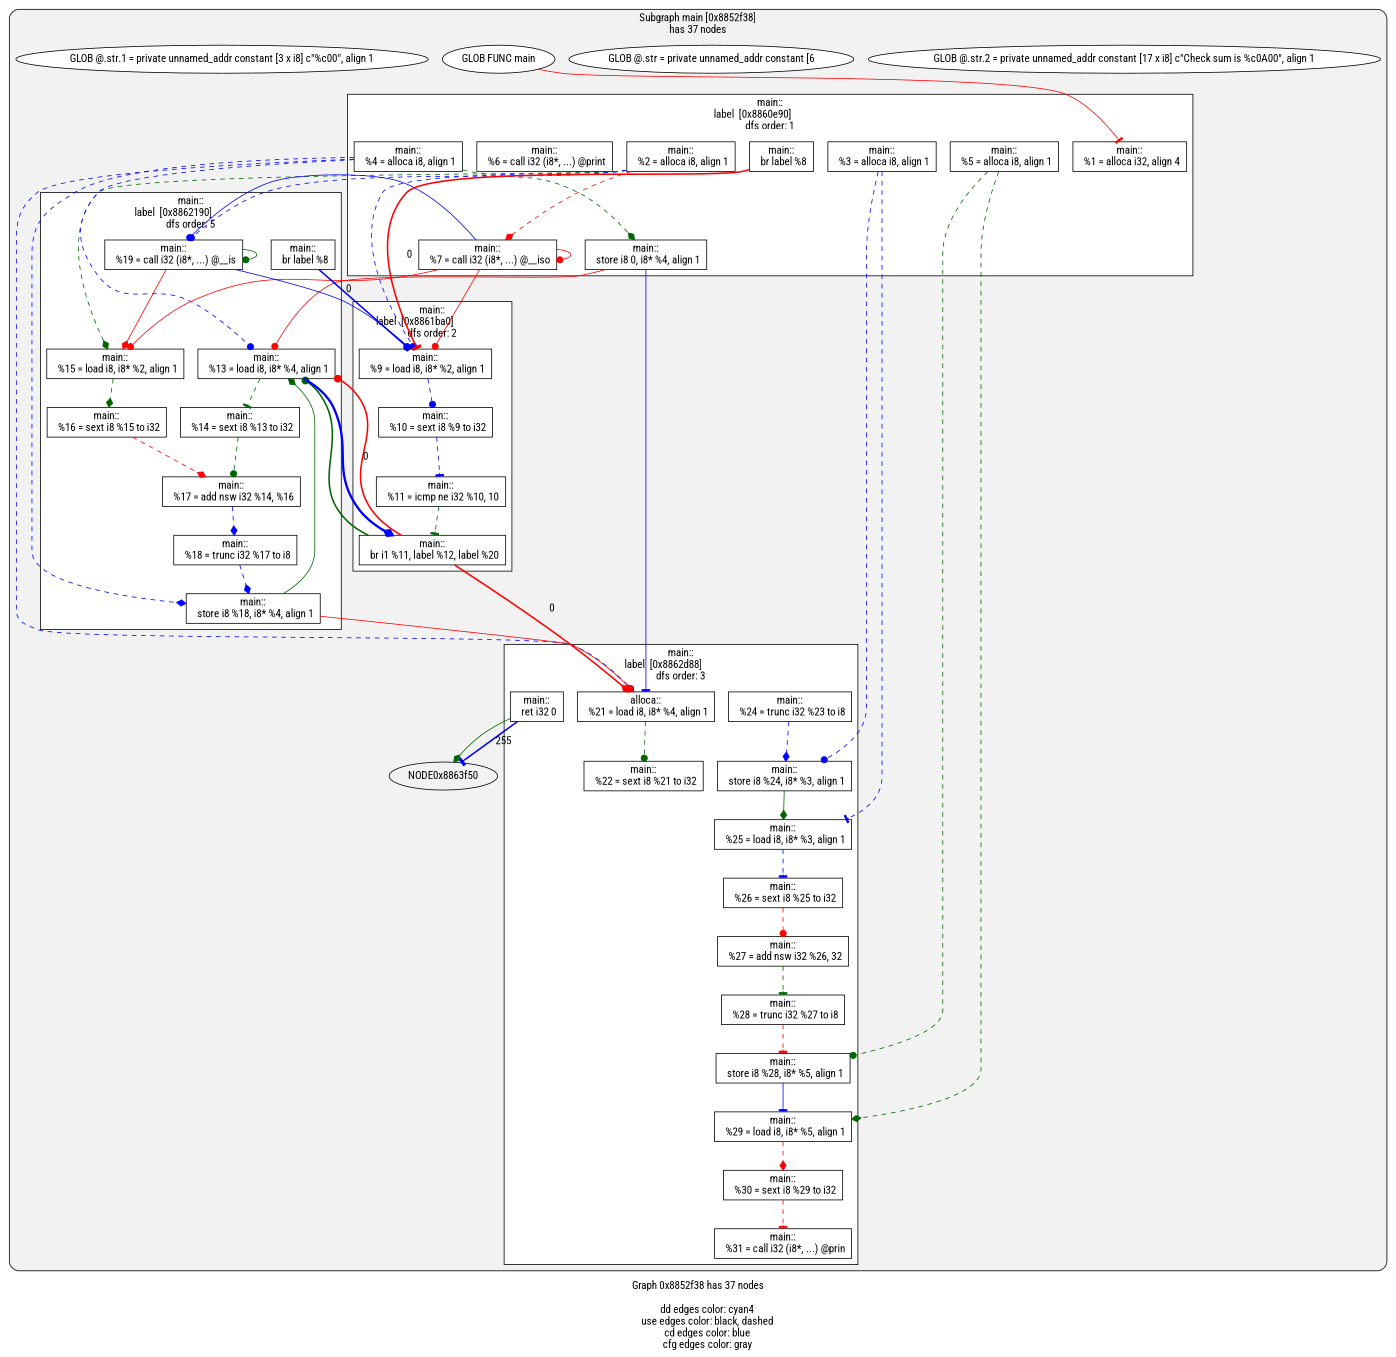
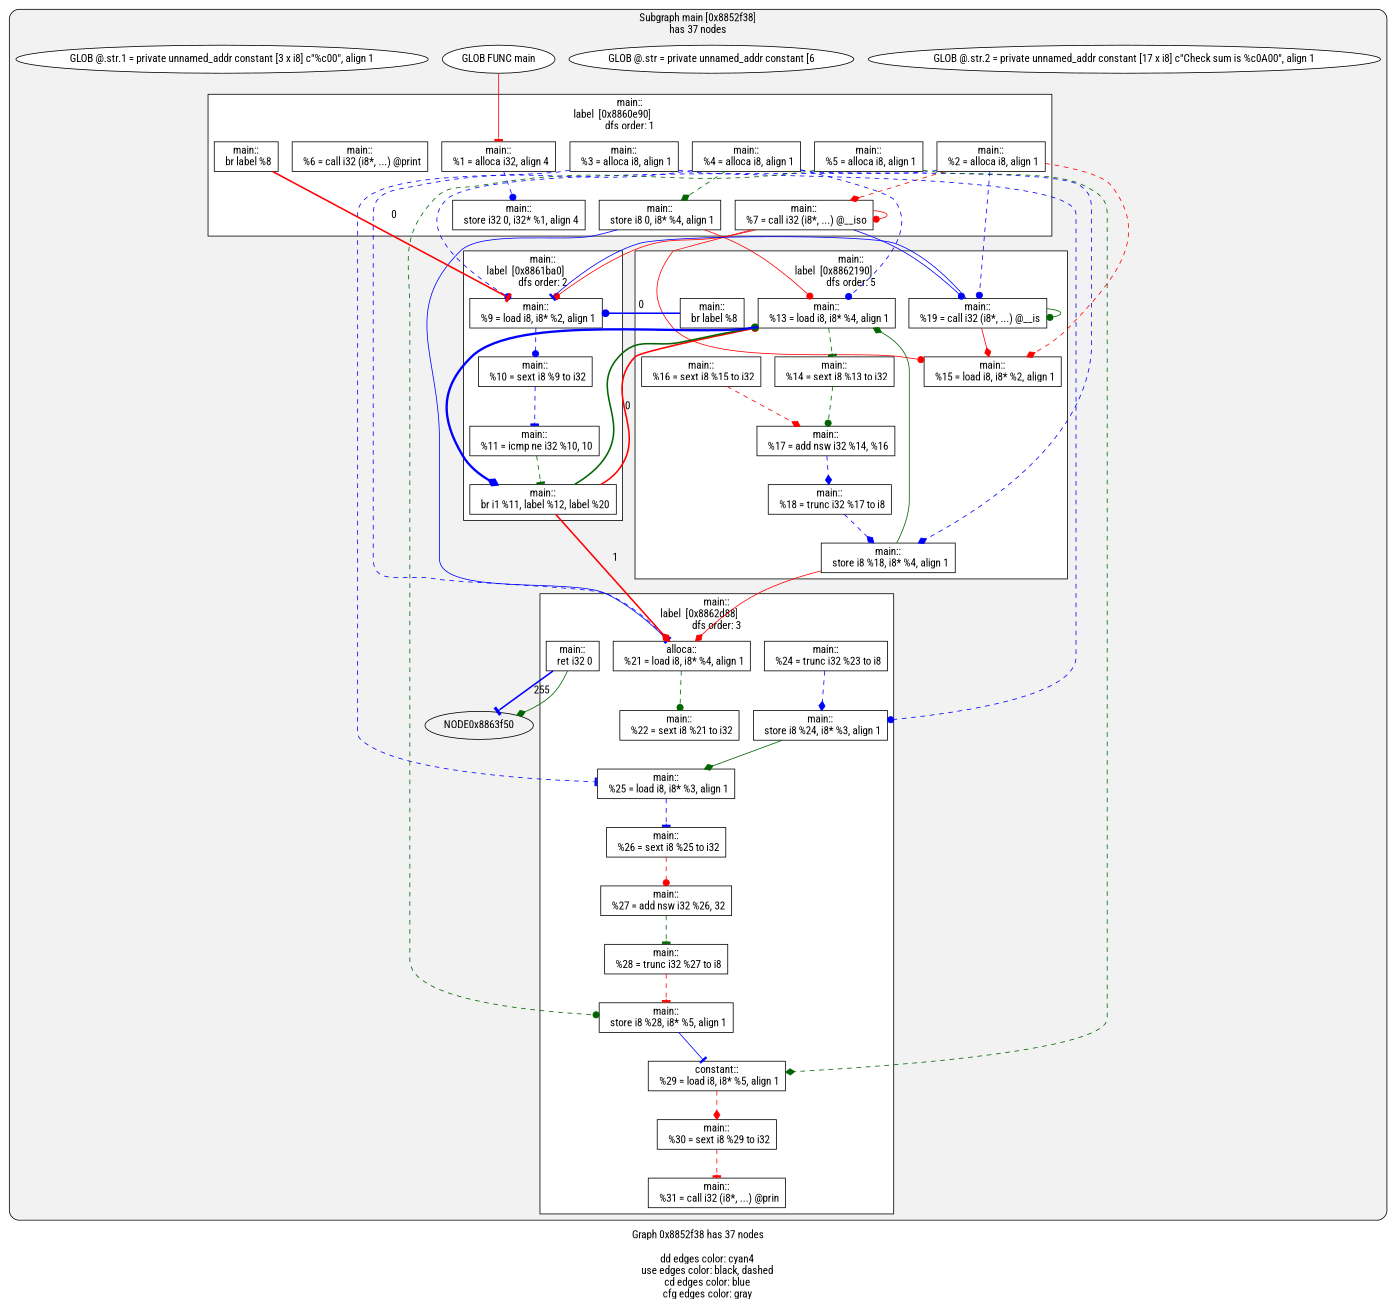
edge "main:: %2 = alloca i8, align 1" -> "main:: %15 = load i8, i8* %2, align 1": color darkgreen -> red
node "main:: store i32 0, i32* %1, align 4": added
edge "main:: %15 = load i8, i8* %2, align 1" -> "main:: %16 = sext i8 %15 to i32": removed
edge "main:: br i1 %11, label %12, label %20" -> "alloca:: %21 = load i8, i8* %4, align 1": label "0" -> "1"
node "main:: %29 = load i8, i8* %5, align 1": label "main:: %29 = load i8, i8* %5, align 1" -> "constant:: %29 = load i8, i8* %5, align 1"
